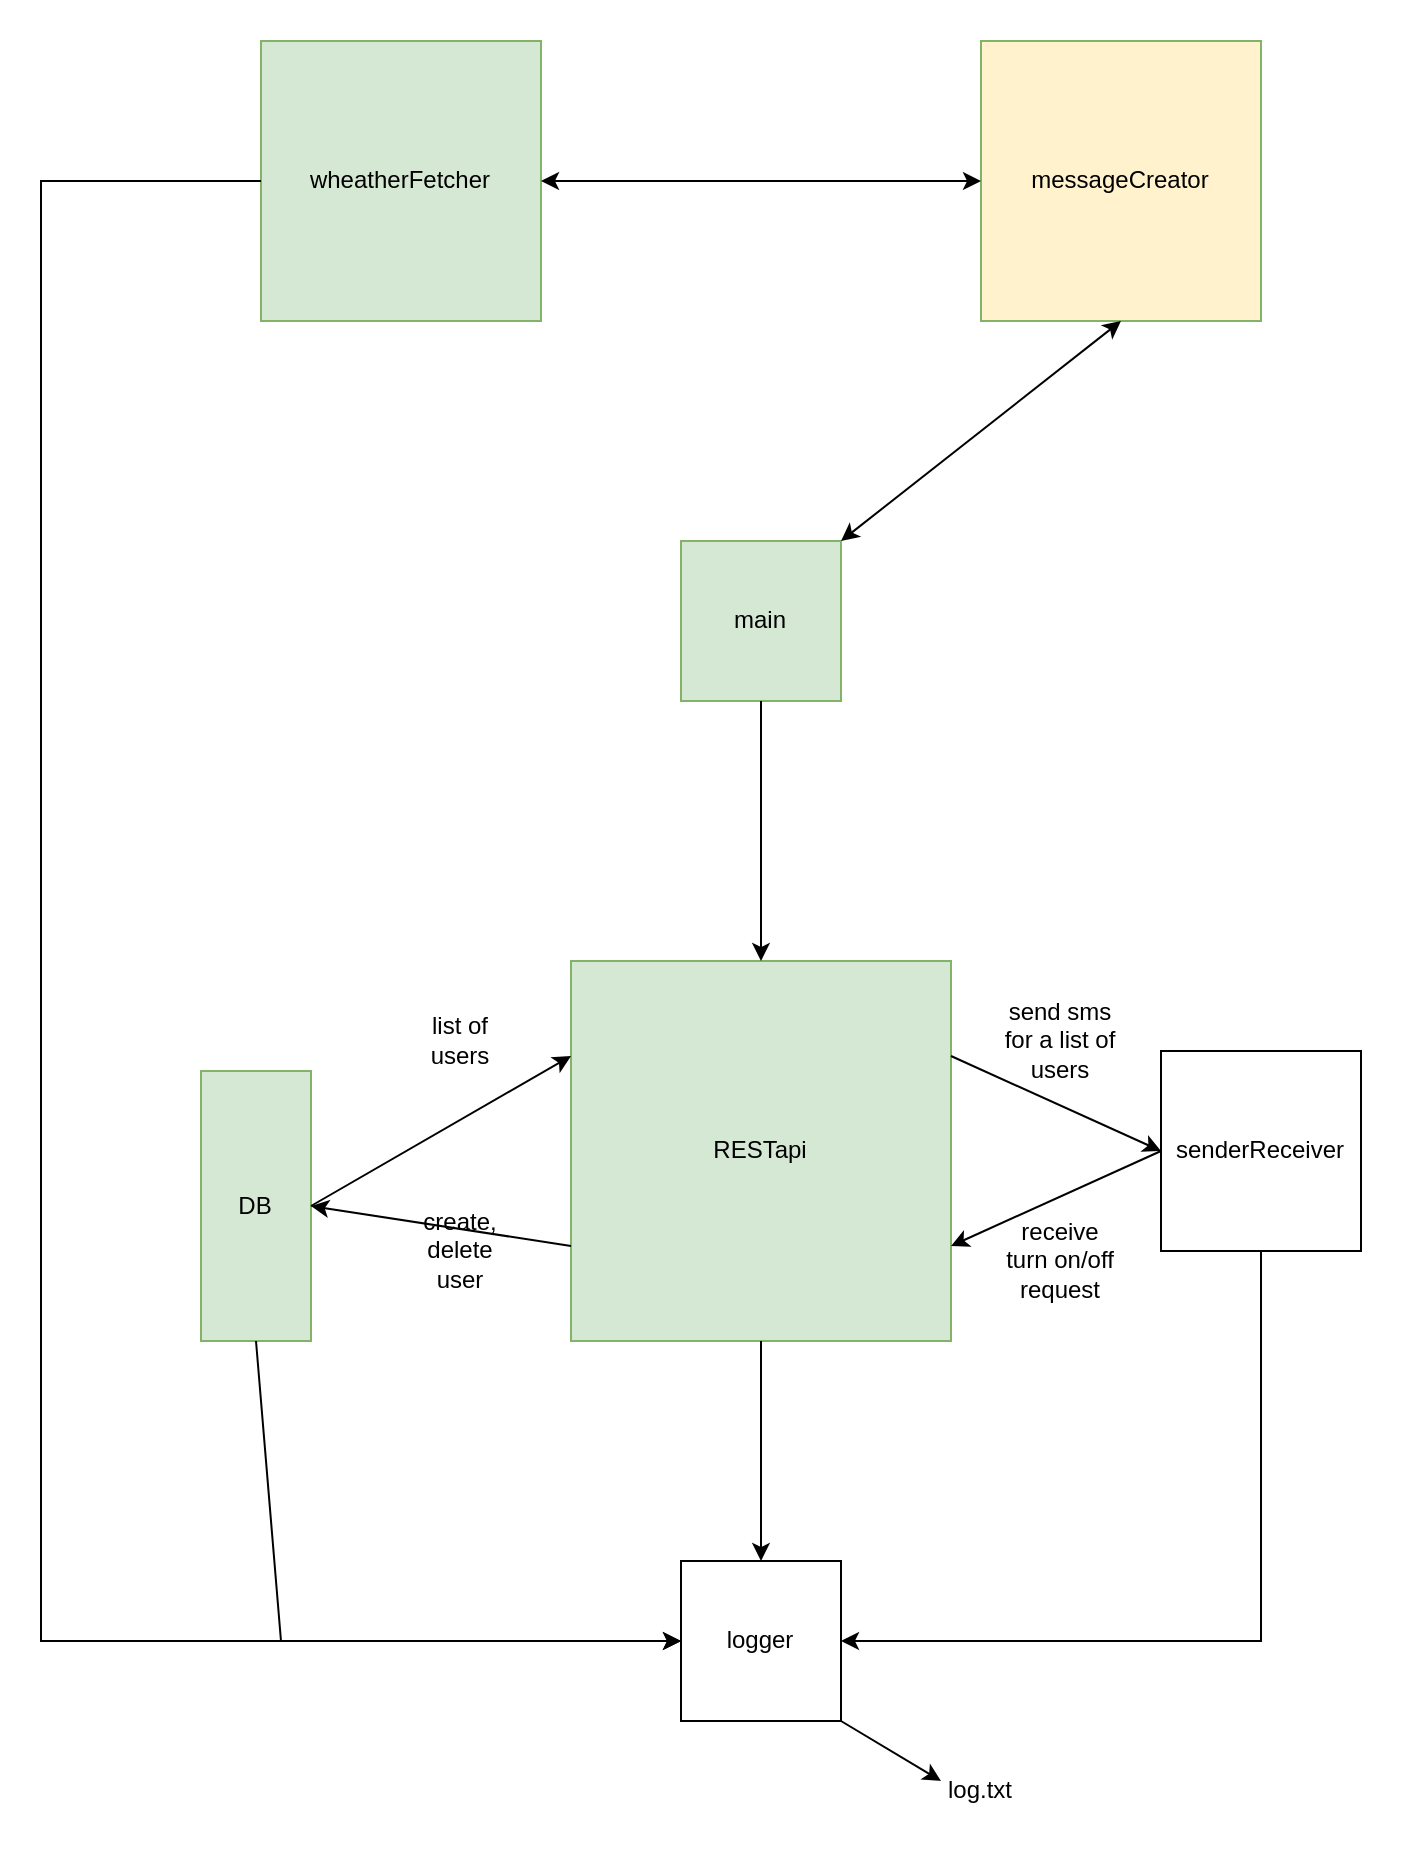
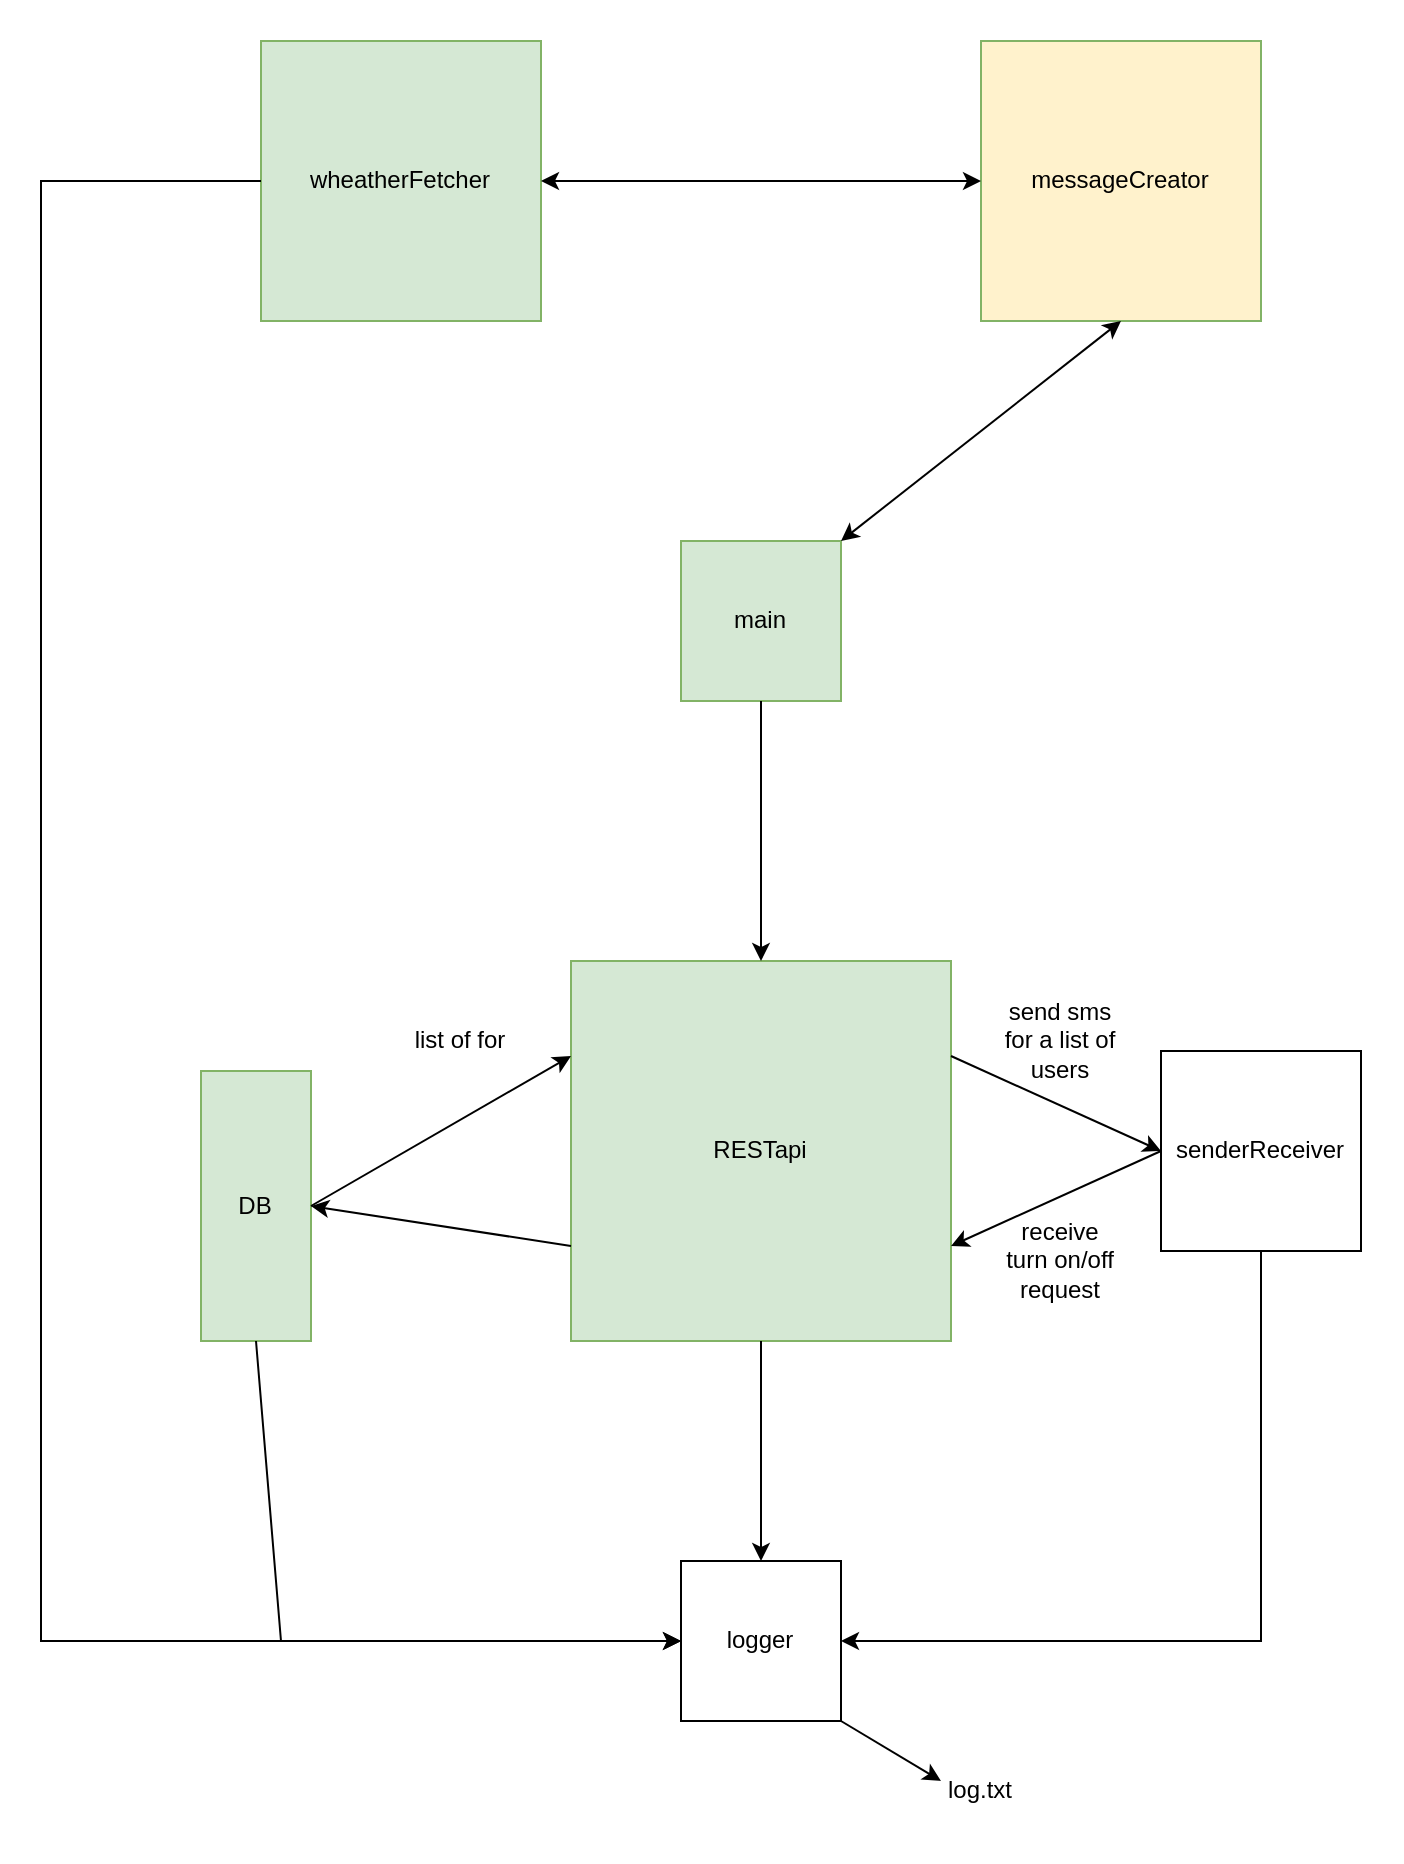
node "list of users": label "list of users" -> "list of for"
node "create, delete user": removed
